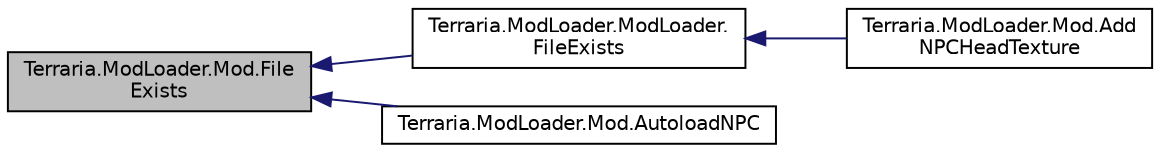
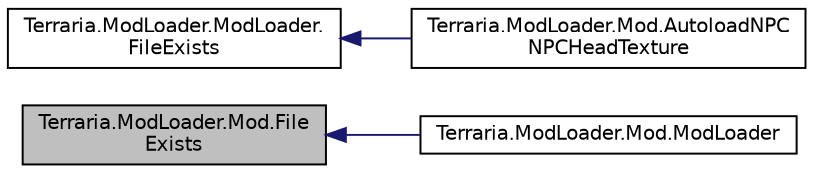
node "Terraria.ModLoader.Mod.Add NPCHeadTexture": label "Terraria.ModLoader.Mod.Add NPCHeadTexture" -> "Terraria.ModLoader.Mod.AutoloadNPC NPCHeadTexture"
edge "Terraria.ModLoader.ModLoader. FileExists" -> "Terraria.ModLoader.Mod.File Exists": removed
node "Terraria.ModLoader.Mod.AutoloadNPC": label "Terraria.ModLoader.Mod.AutoloadNPC" -> "Terraria.ModLoader.Mod.ModLoader"
